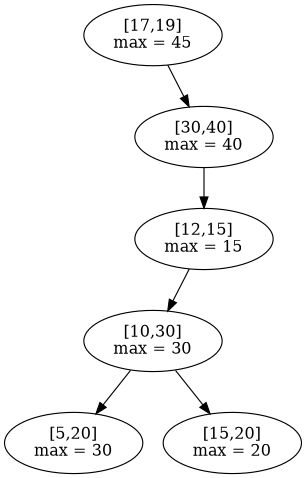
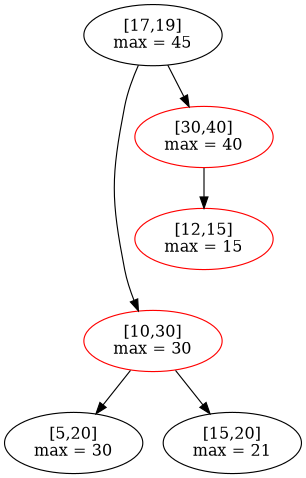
node "[30,40] max = 40": color black -> red
node "[12,15] max = 15": color black -> red
edge "[12,15] max = 15" -> "[10,30] max = 30": now "[17,19] max = 45" -> "[10,30] max = 30"
node "[10,30] max = 30": color black -> red
node "[15,20] max = 20": label "[15,20] max = 20" -> "[15,20] max = 21"
